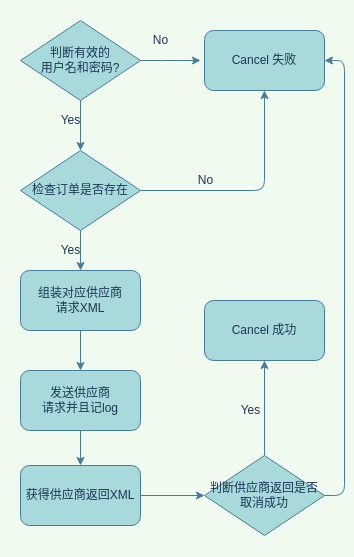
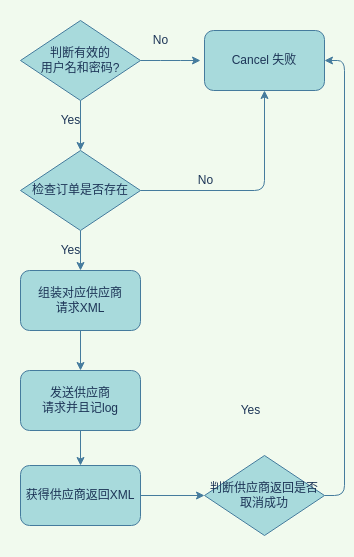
node "Cancel 成功": removed
edge "判断供应商返回是否取消成功" -> "Cancel 成功": removed
